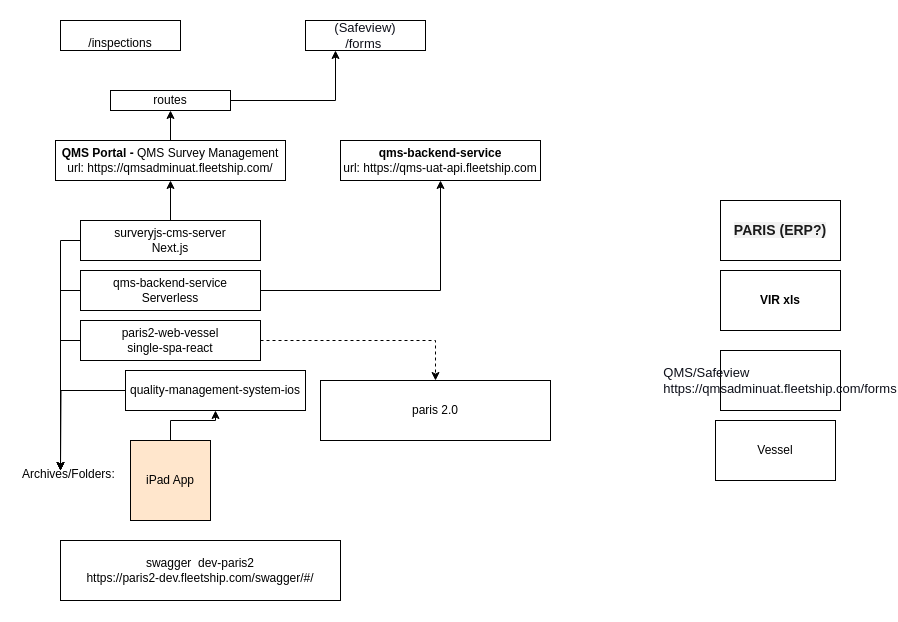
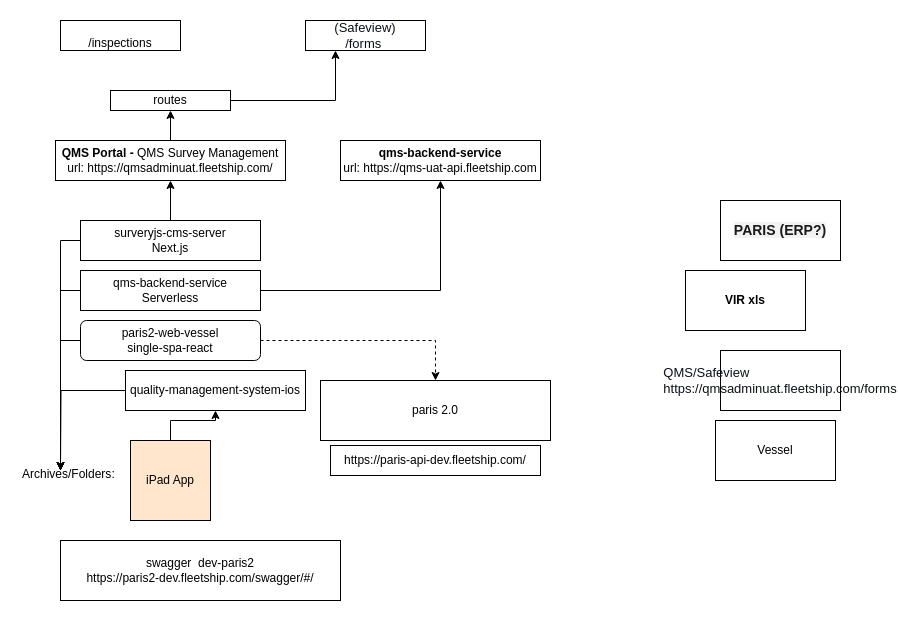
node "VIR xls": moved (781, 301) -> (746, 301)
node "paris2-web-vessel single-spa-react": shape rectangle -> rounded rectangle
node "https://paris-api-dev.fleetship.com/": added
